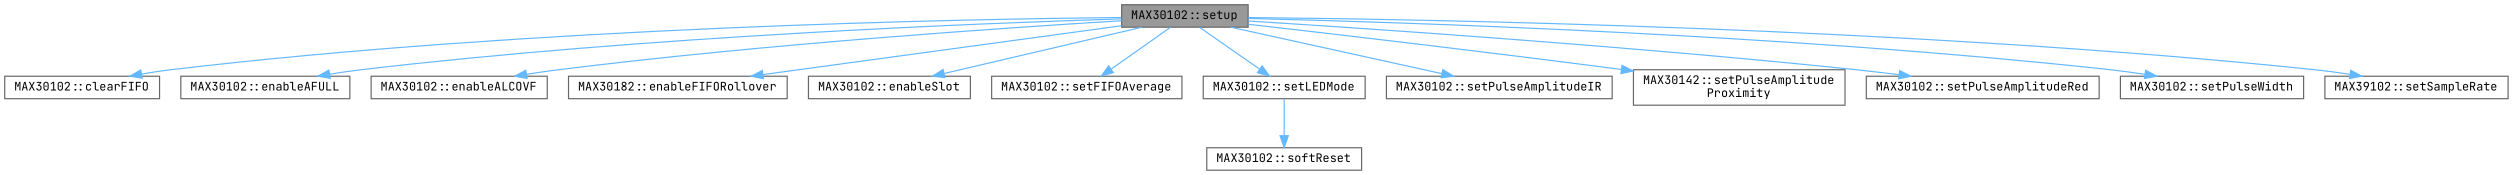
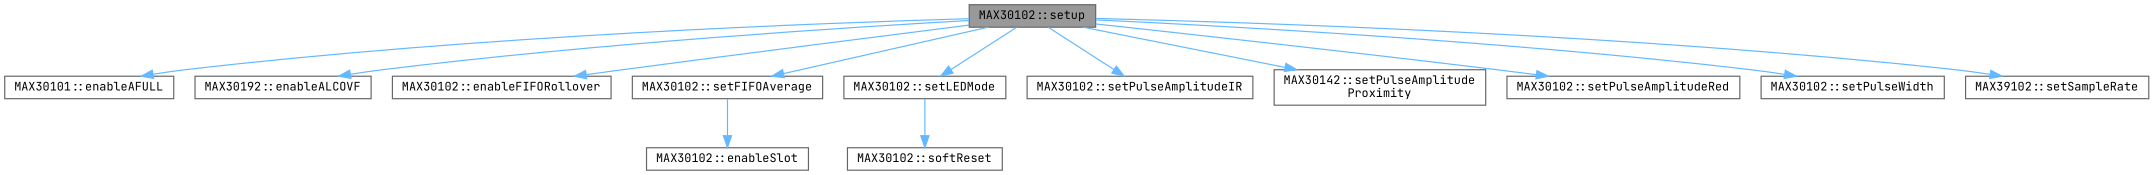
edge "MAX30102::setup" -> "MAX30102::enableSlot": now "MAX30102::setFIFOAverage" -> "MAX30102::enableSlot"
node "MAX30102::clearFIFO": removed
node "MAX30102::enableAFULL": label "MAX30102::enableAFULL" -> "MAX30101::enableAFULL"
node "MAX30102::enableALCOVF": label "MAX30102::enableALCOVF" -> "MAX30192::enableALCOVF"
node "MAX30182::enableFIFORollover": label "MAX30182::enableFIFORollover" -> "MAX30102::enableFIFORollover"
